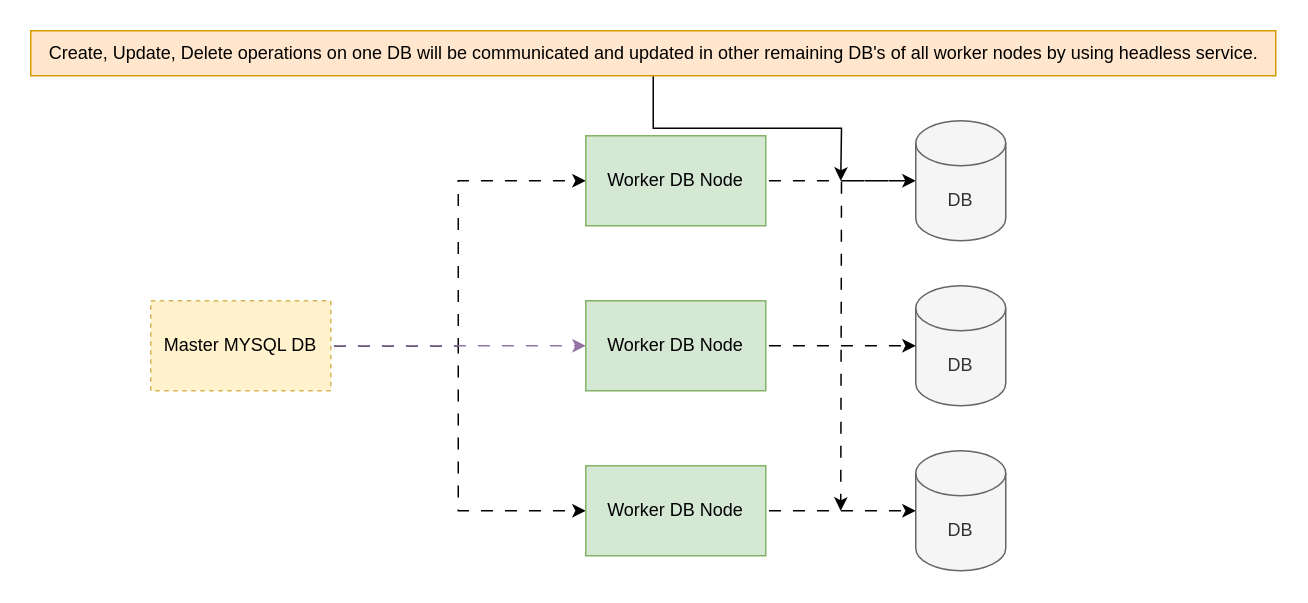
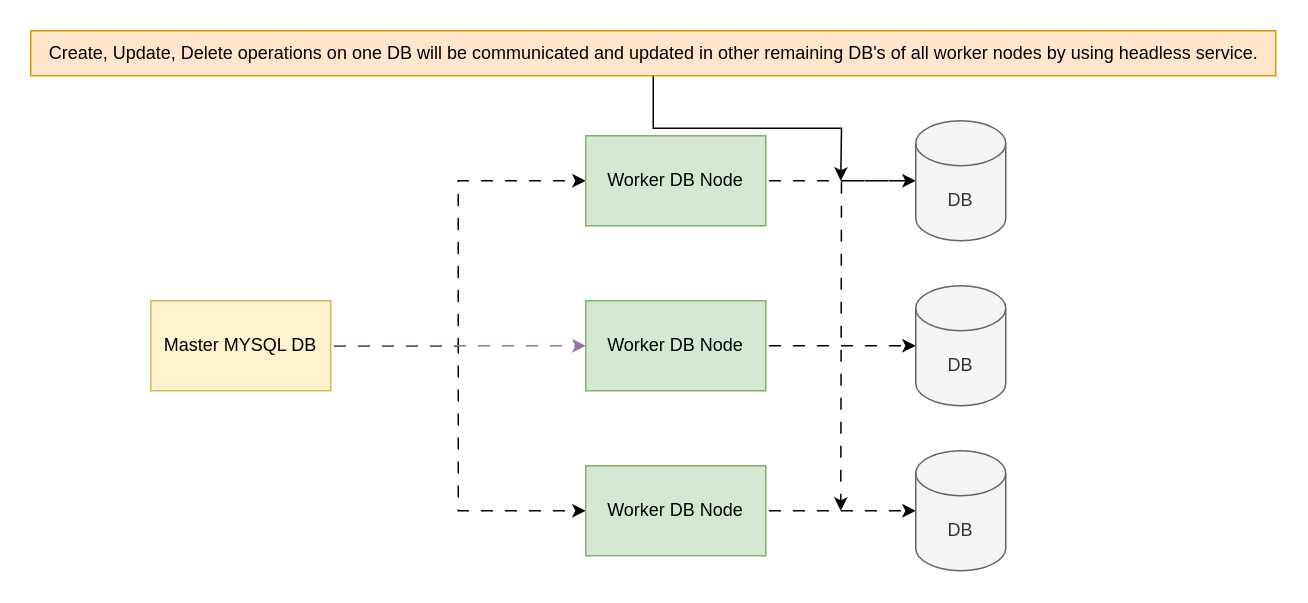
node "Master MYSQL DB": style dashed -> solid
